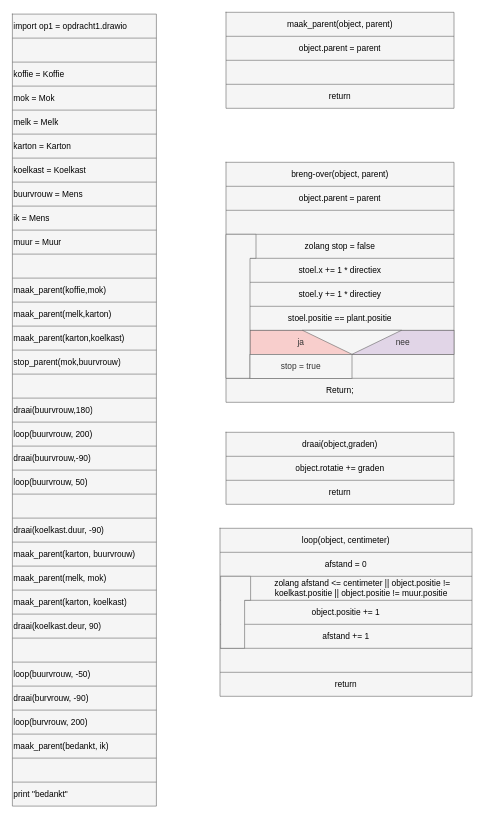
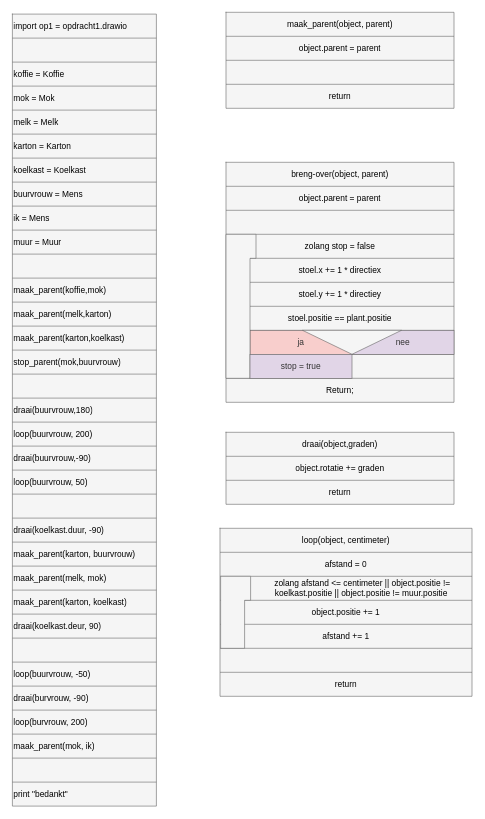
node "stop = true": fillcolor #f5f5f5 -> #e1d5e7
node "maak_parent(bedankt, ik)": label "maak_parent(bedankt, ik)" -> "maak_parent(mok, ik)"
